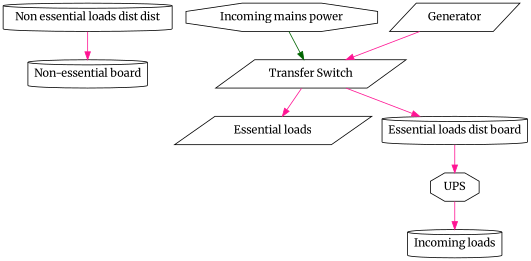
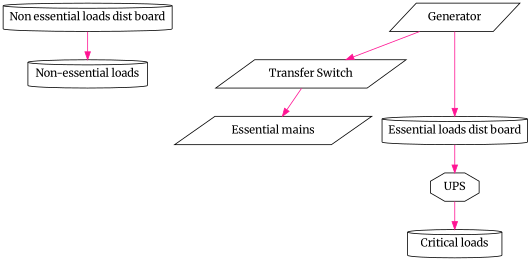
node "Non essential loads dist dist": label "Non essential loads dist dist" -> "Non essential loads dist board"
node "Incoming mains power": removed
node "Non-essential board": label "Non-essential board" -> "Non-essential loads"
edge "Transfer Switch" -> "Essential loads dist board": now "Generator" -> "Essential loads dist board"
node "Essential loads": label "Essential loads" -> "Essential mains"
node "Incoming loads": label "Incoming loads" -> "Critical loads"
